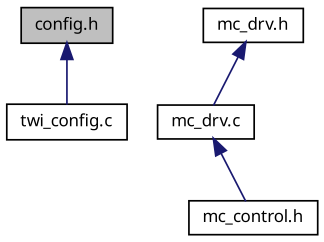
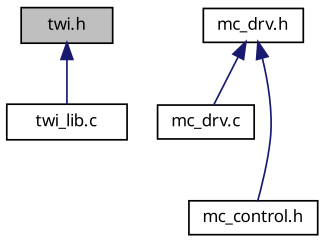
node "config.h": label "config.h" -> "twi.h"
node "twi_config.c": label "twi_config.c" -> "twi_lib.c"
edge "mc_control.h" -> "mc_drv.c": now "mc_control.h" -> "mc_drv.h"
